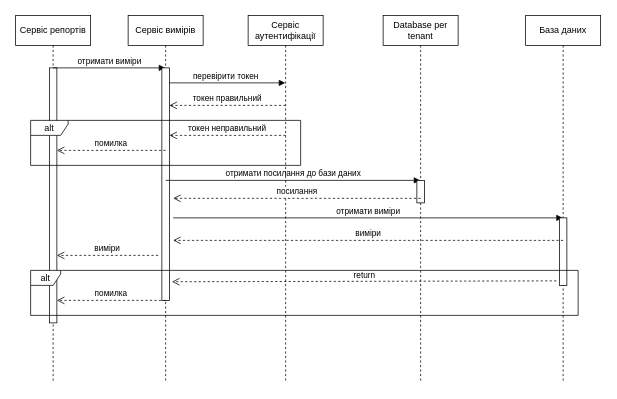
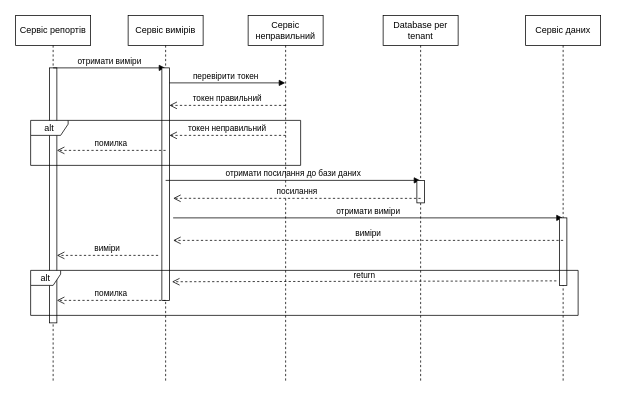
node "Сервіс аутентифікації": label "Сервіс аутентифікації" -> "Сервіс неправильний"
node "База даних": label "База даних" -> "Сервіс даних"
